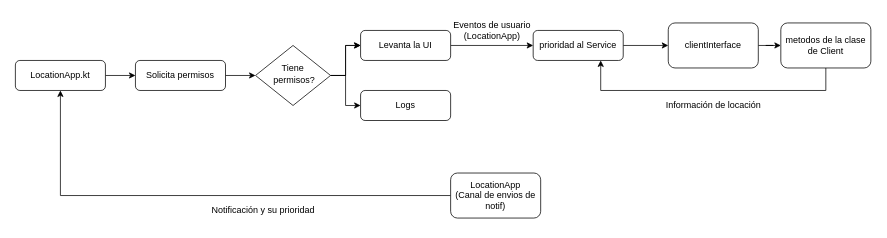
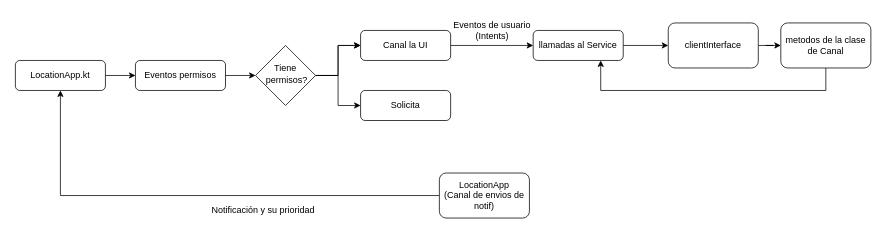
node "Eventos de usuario (LocationApp)": label "Eventos de usuario (LocationApp)" -> "Eventos de usuario (Intents)"
node "Levanta la UI": label "Levanta la UI" -> "Canal la UI"
node "prioridad al Service": label "prioridad al Service" -> "llamadas al Service"
node "metodos de la clase de Client": label "metodos de la clase de Client" -> "metodos de la clase de Canal"
node "Solicita permisos": label "Solicita permisos" -> "Eventos permisos"
node "Tiene permisos?": size 75x60 -> 60x60
node "Logs": label "Logs" -> "Solicita"
node "Información de locación": removed
node "LocationApp (Canal de envios de notif)": moved (495, 195) -> (484, 195)
